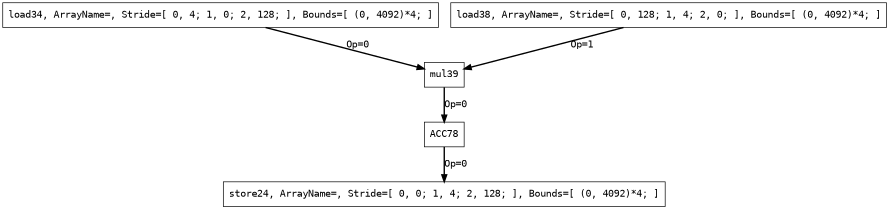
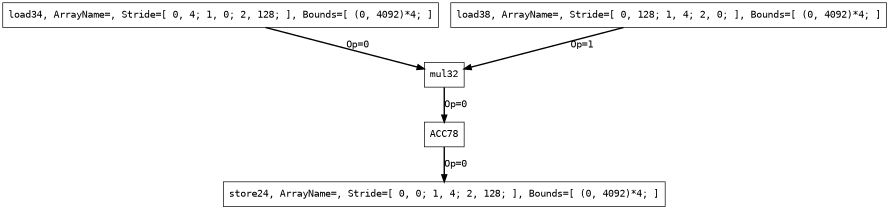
node "mul39": label "mul39" -> "mul32"
